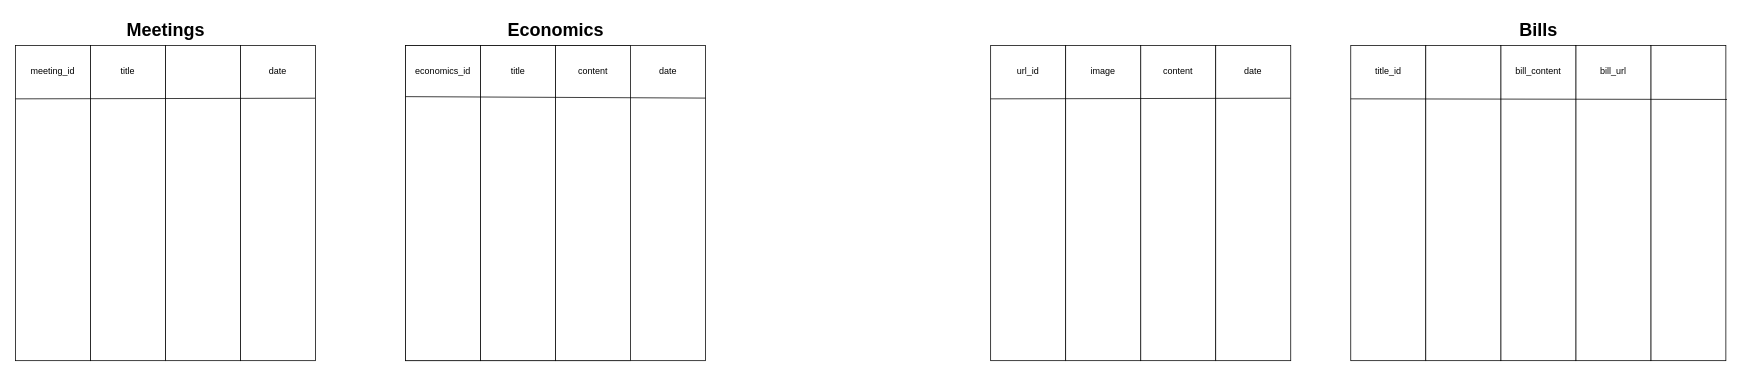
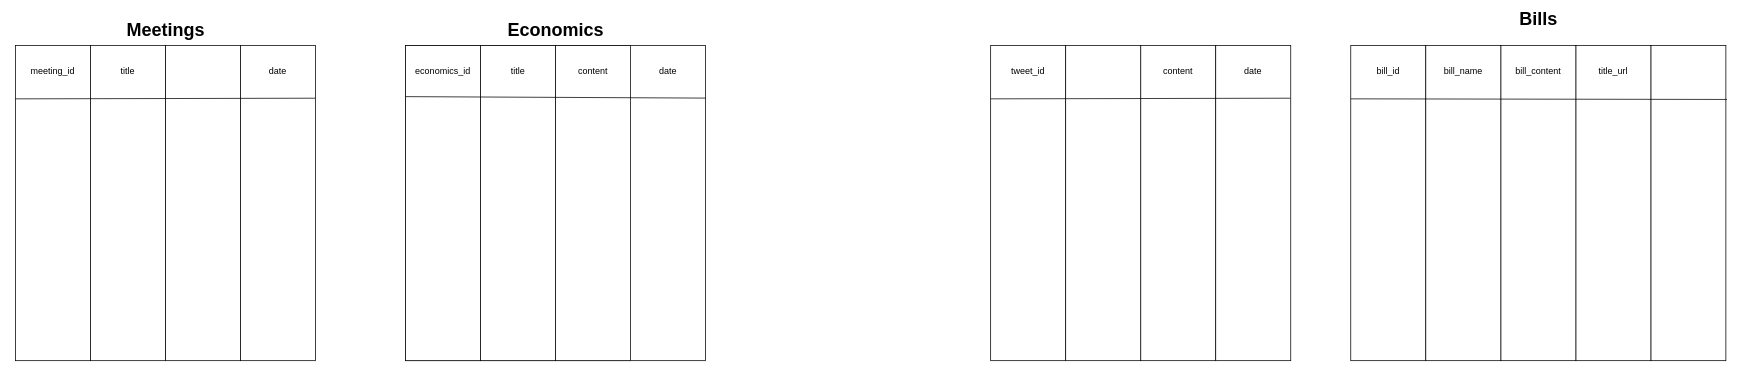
node "Bills": moved (1538, 30) -> (1538, 19)
node "url_id": label "url_id" -> "tweet_id"
node "image": removed
node "title_id": label "title_id" -> "bill_id"
node "bill_name": added
node "bill_url": label "bill_url" -> "title_url"
